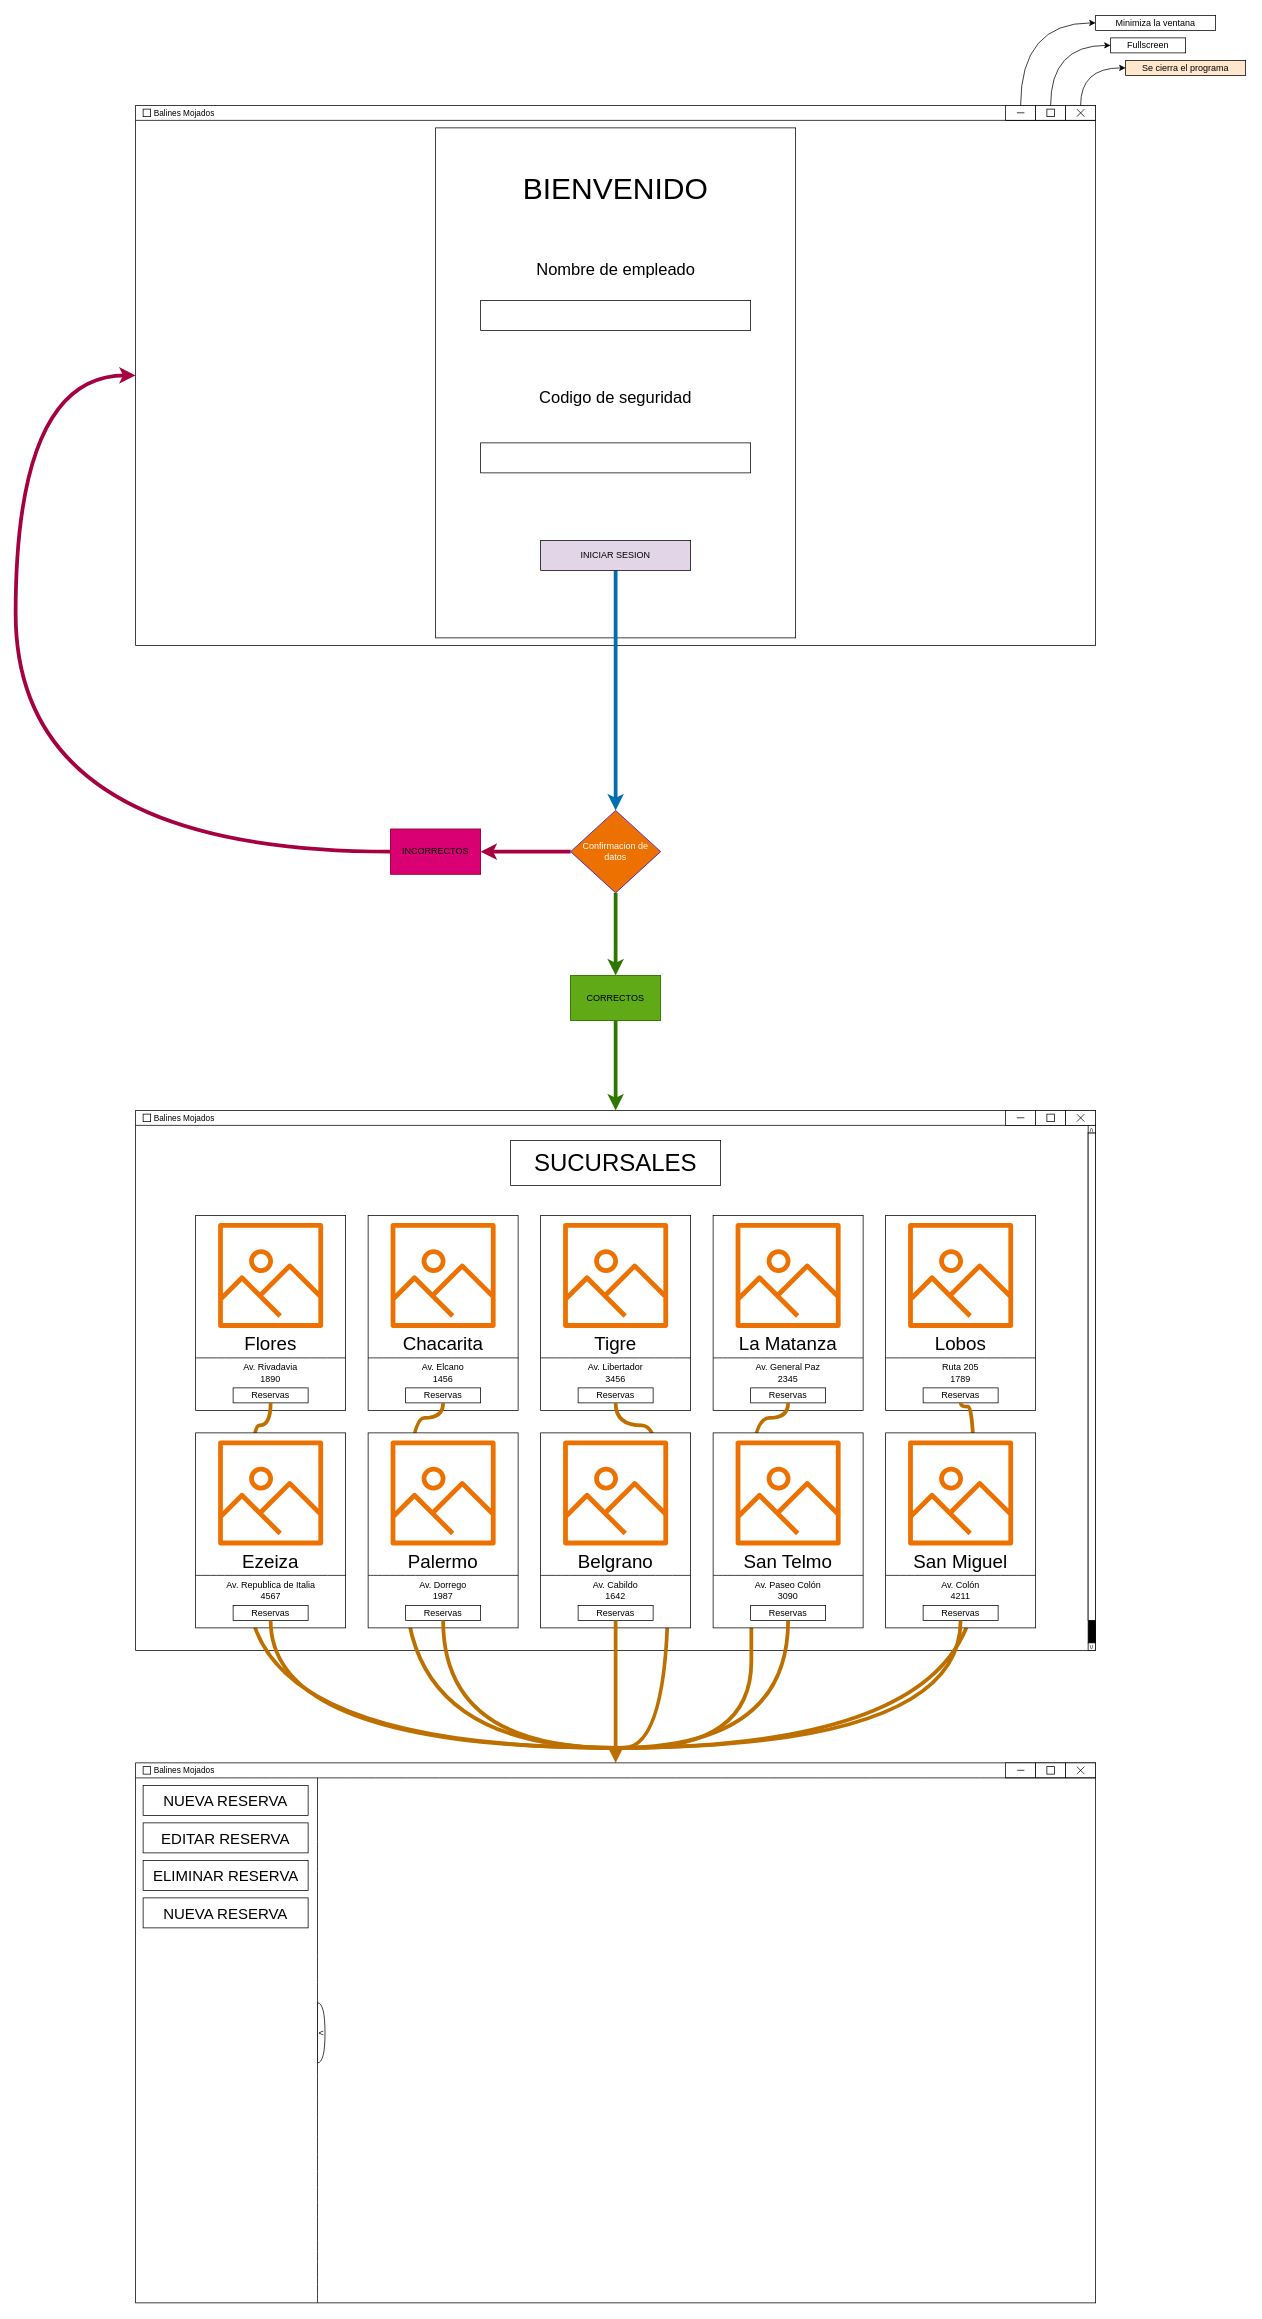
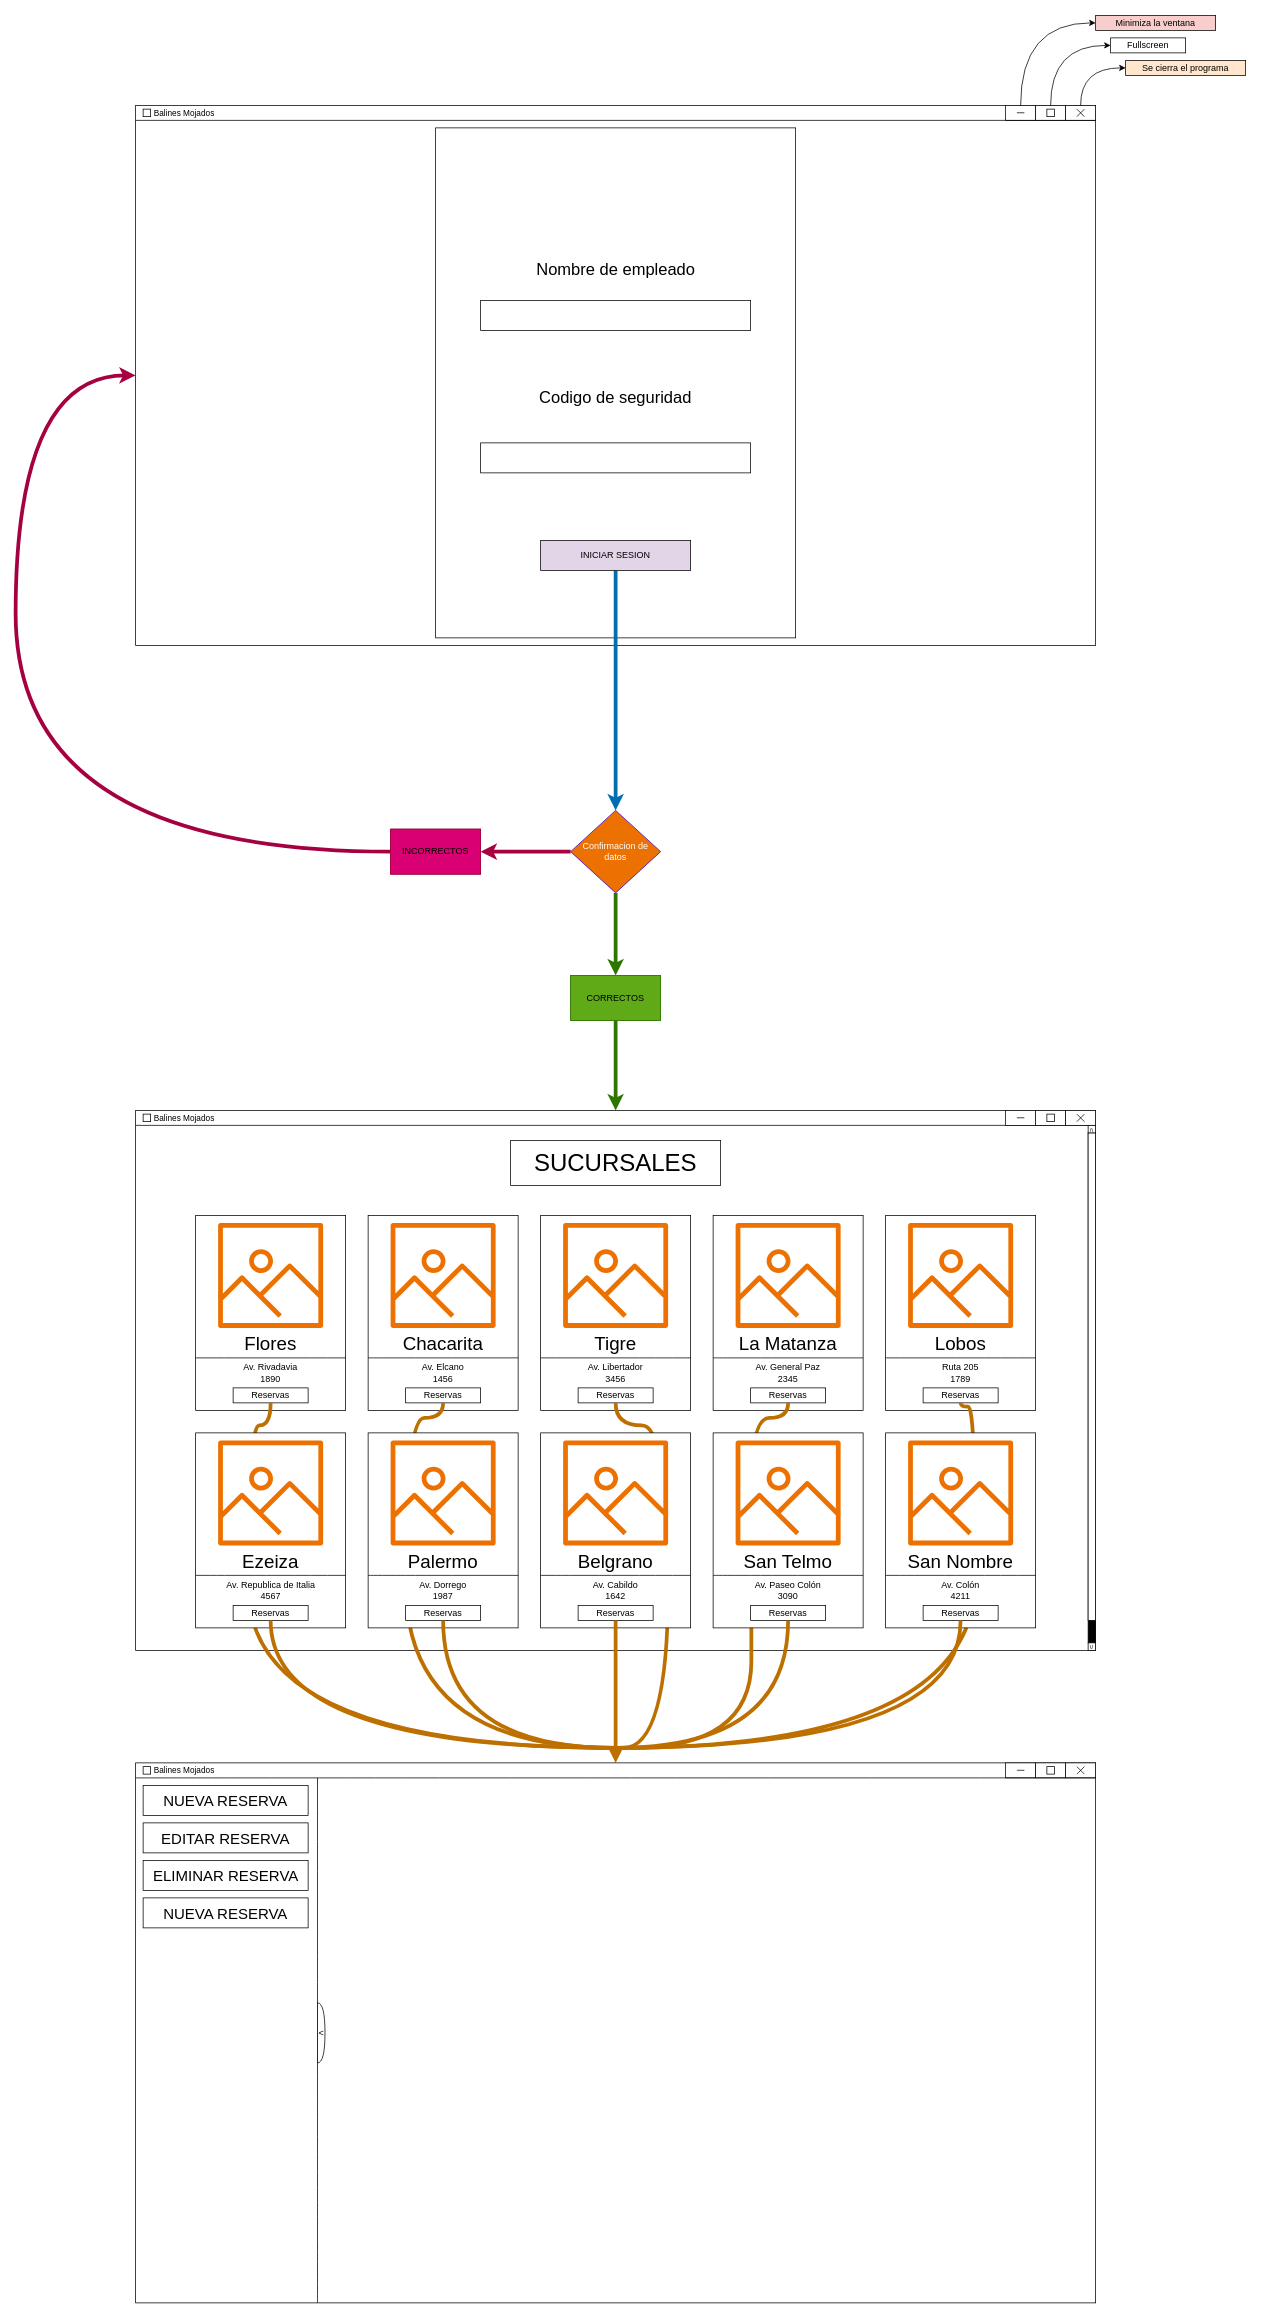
node "Minimiza la ventana": fillcolor #ffffff -> #f8cecc
node "BIENVENIDO": removed
node "San Miguel": label "San Miguel" -> "San Nombre"
